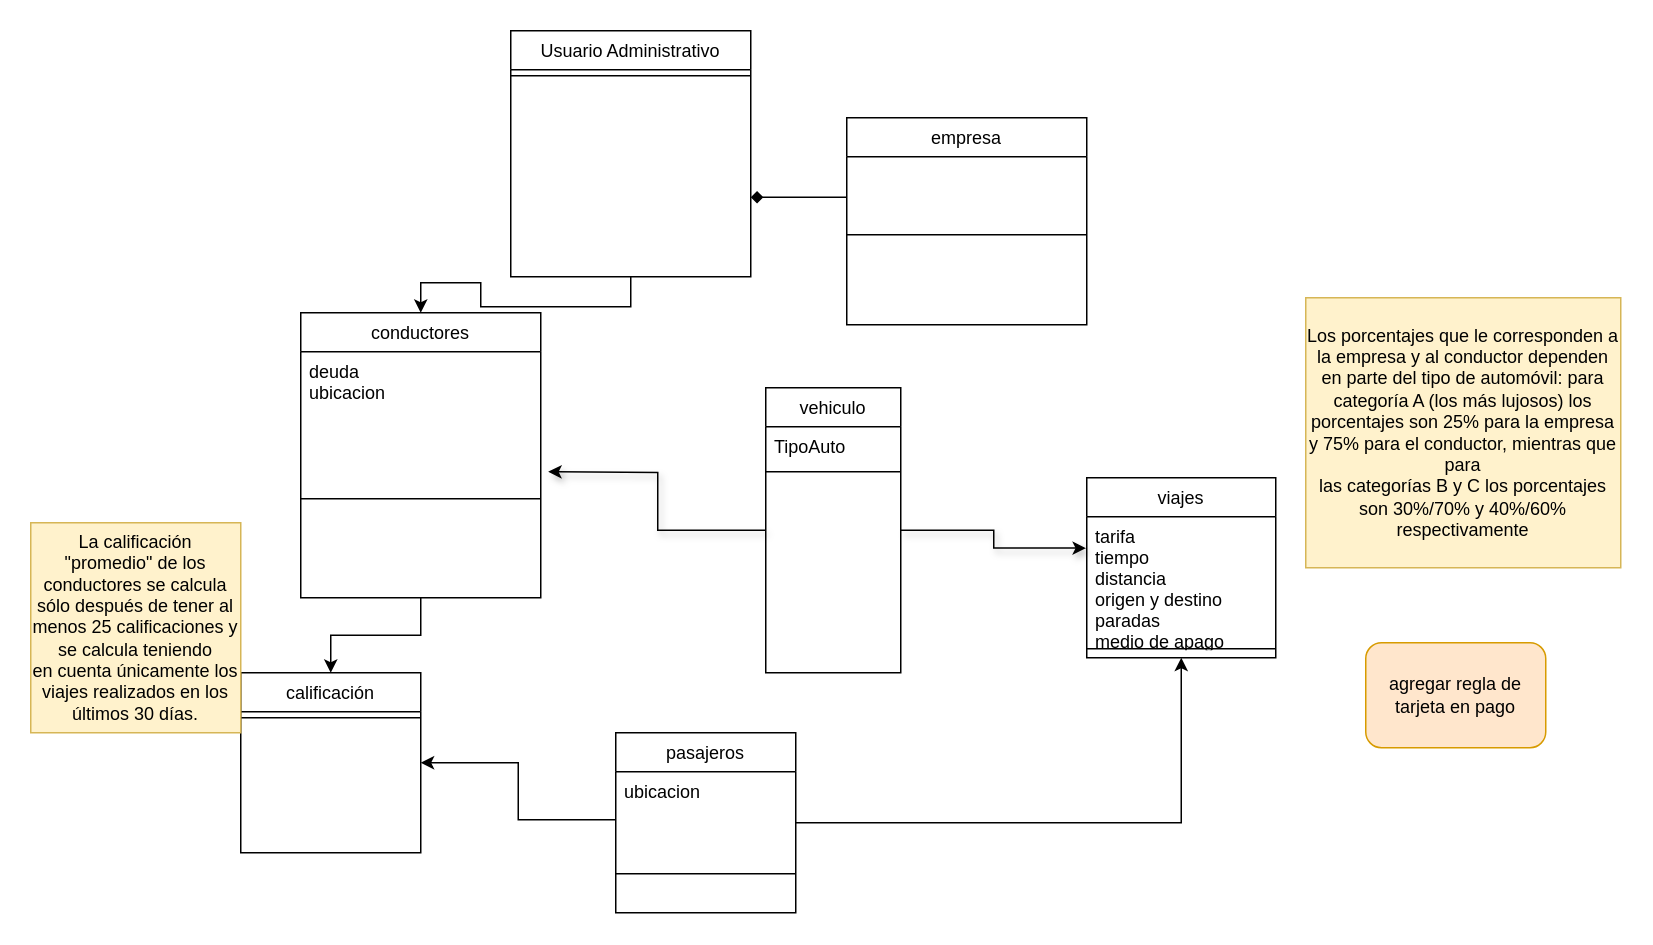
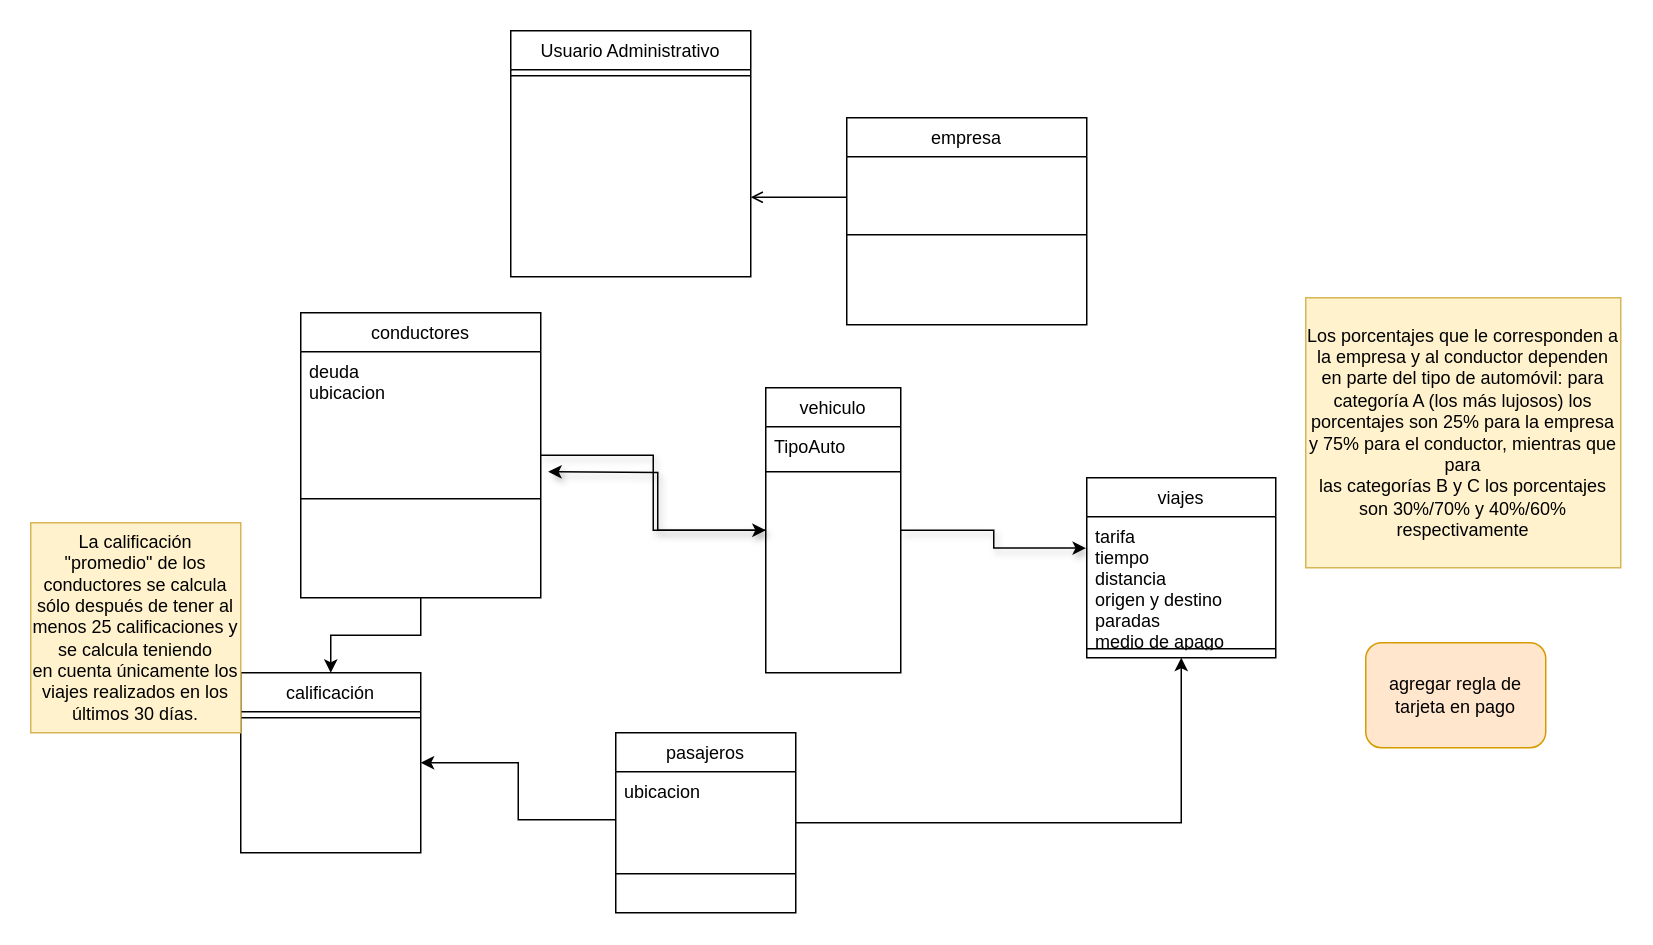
edge "empresa" -> "Usuario Administrativo": arrowhead diamond -> open
edge "Usuario Administrativo" -> "conductores": removed
edge "conductores" -> "vehiculo": added
